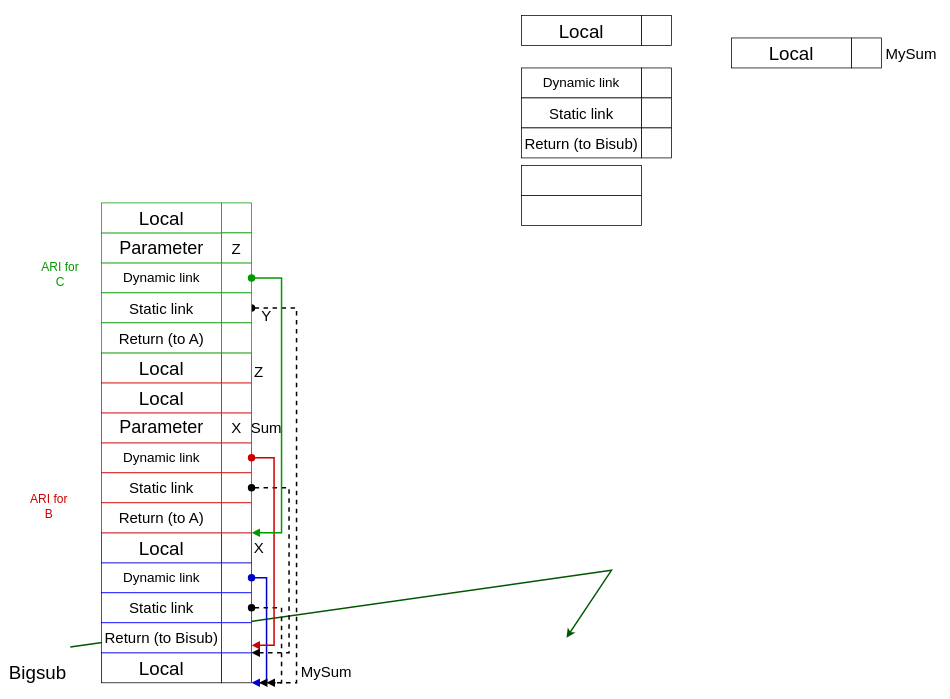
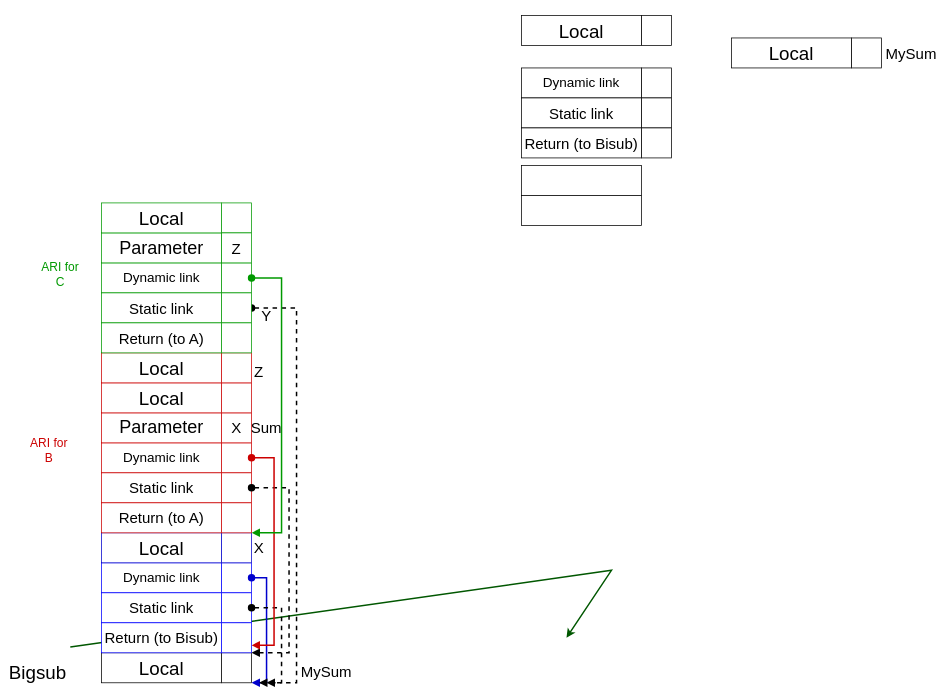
node "ARI for B": moved (49, 507) -> (49, 450)
